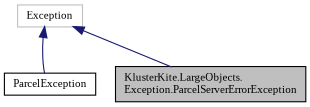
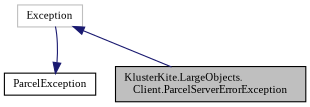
edge "ParcelException" -> "Exception": reversed
node "KlusterKite.LargeObjects. Exception.ParcelServerErrorException": label "KlusterKite.LargeObjects. Exception.ParcelServerErrorException" -> "KlusterKite.LargeObjects. Client.ParcelServerErrorException"
